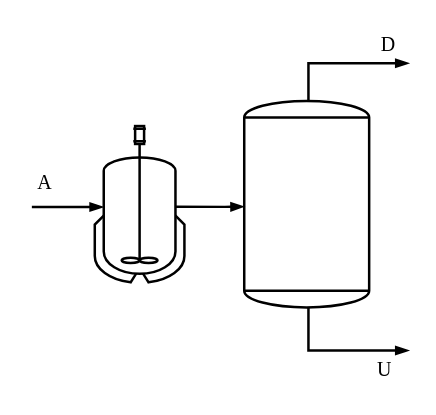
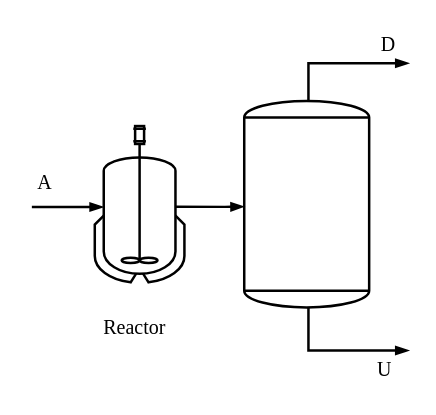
node "Reactor": added
